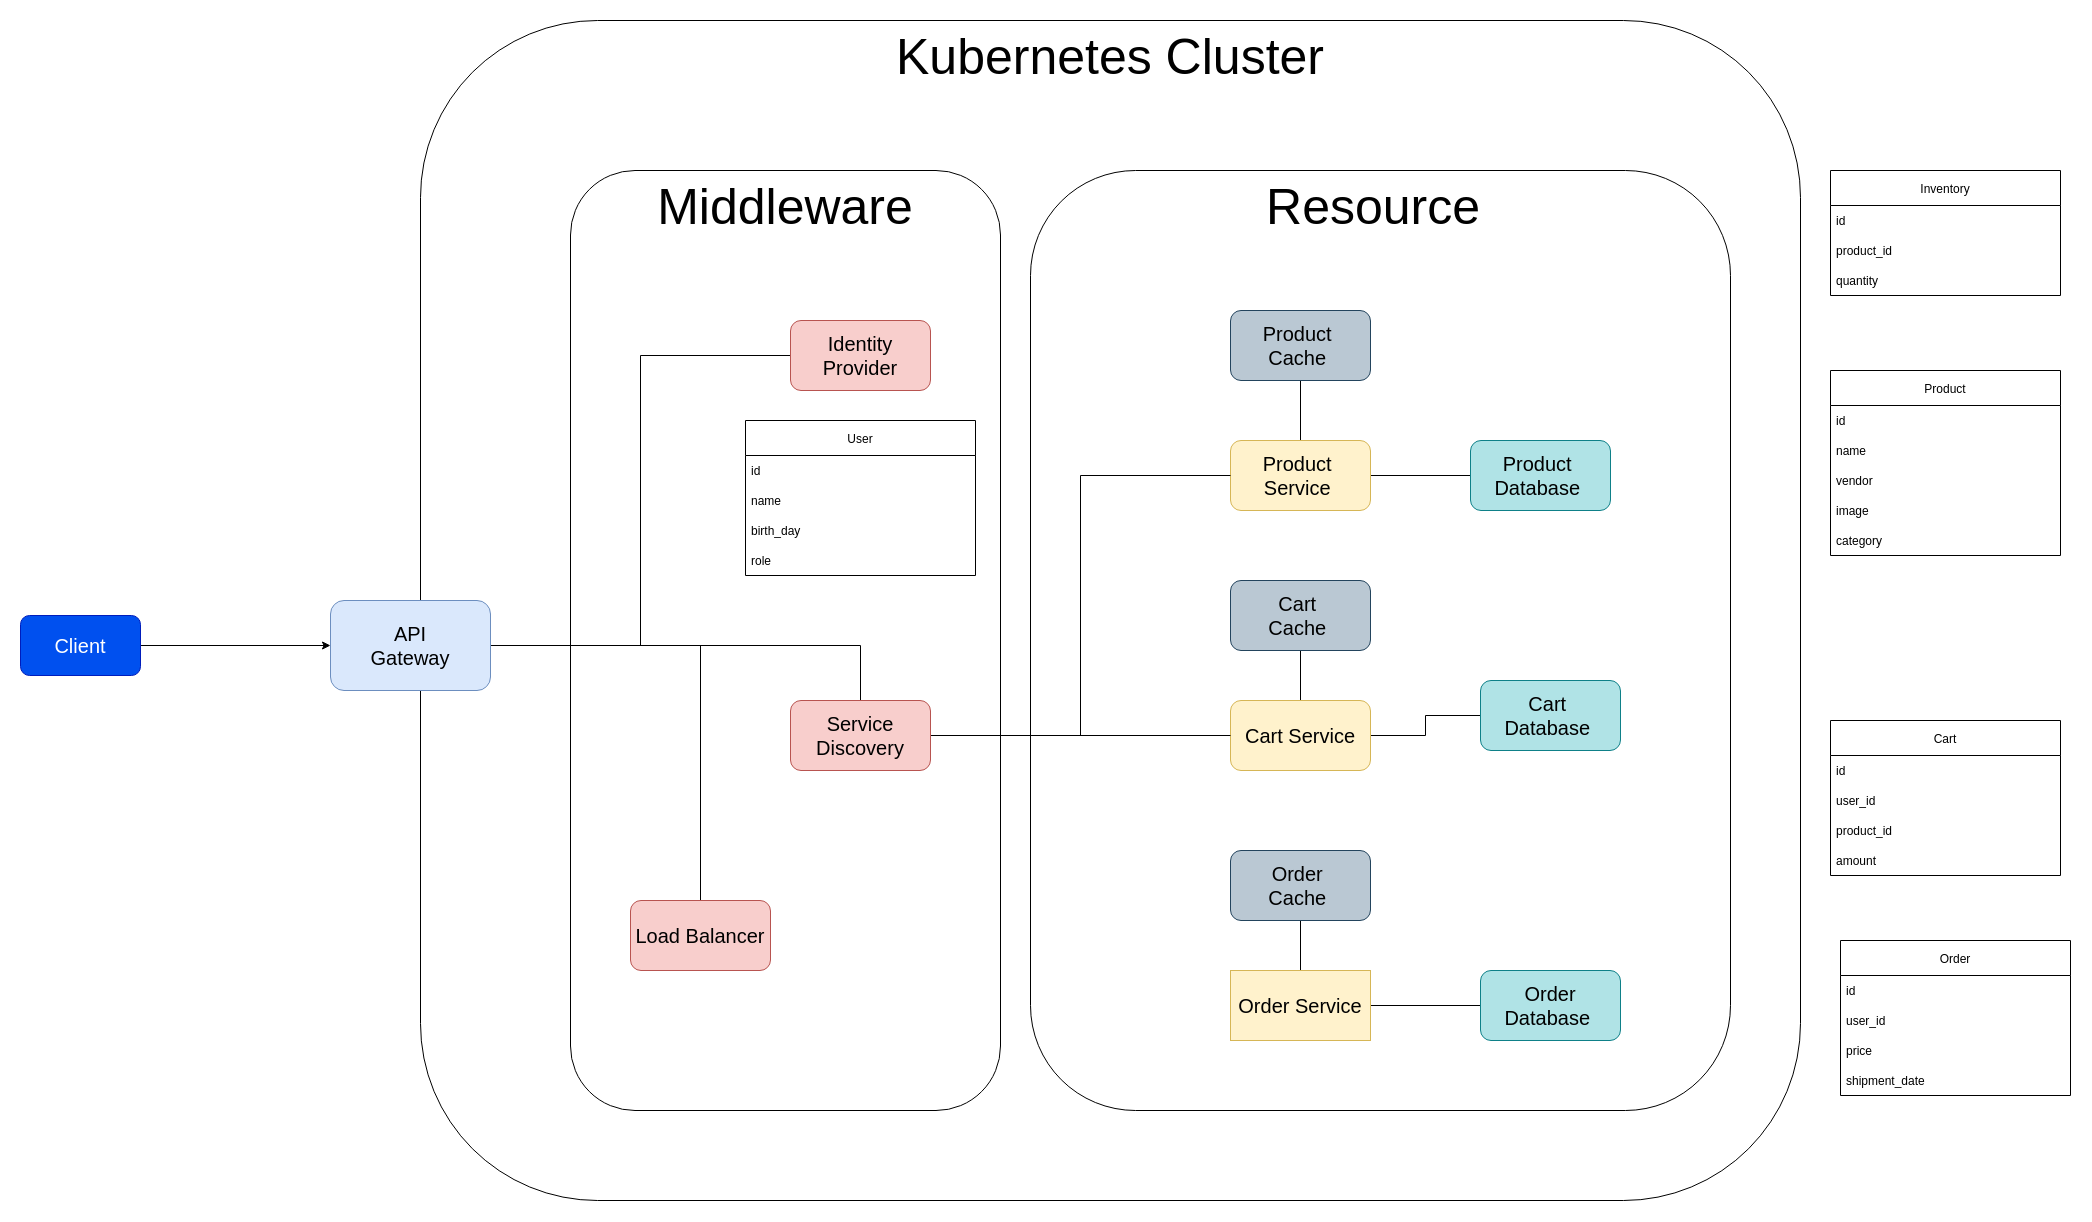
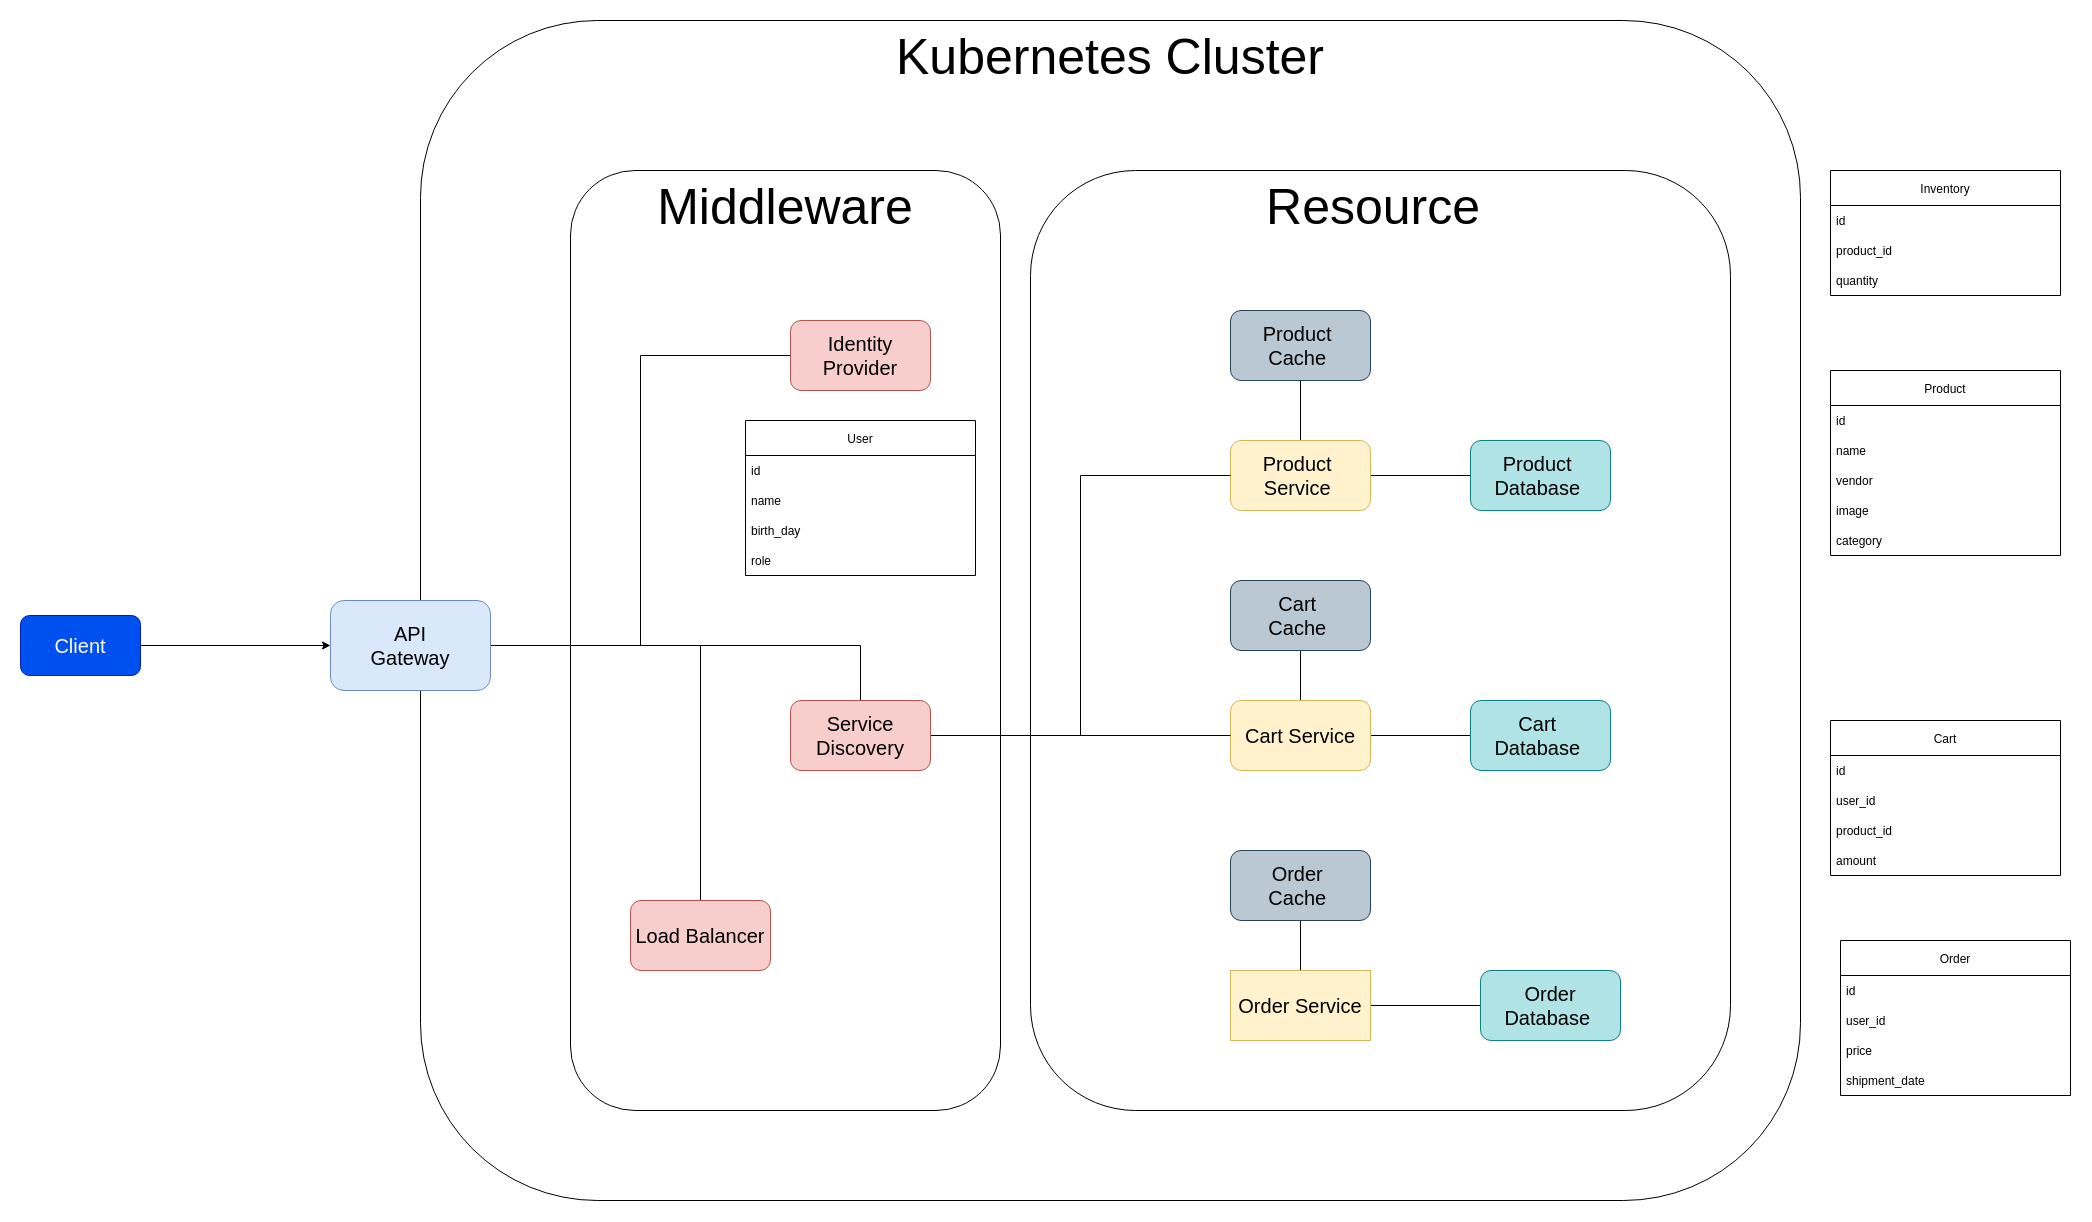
node "Cart Database": moved (1551, 716) -> (1541, 736)
